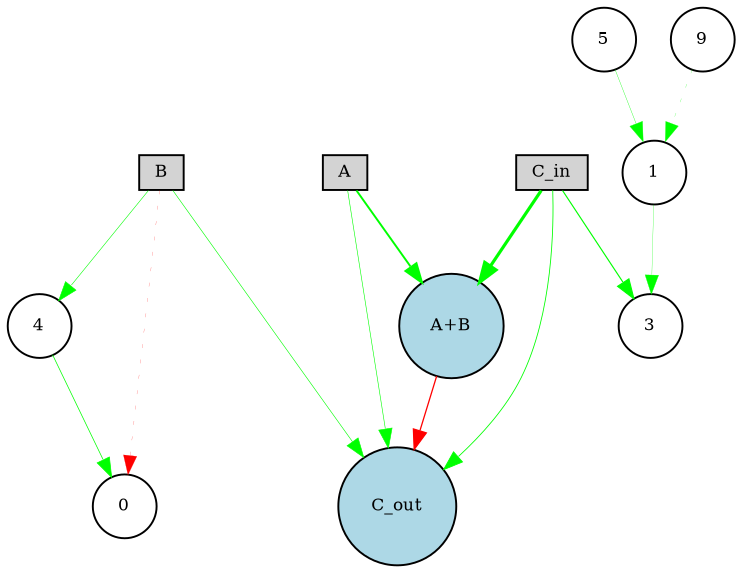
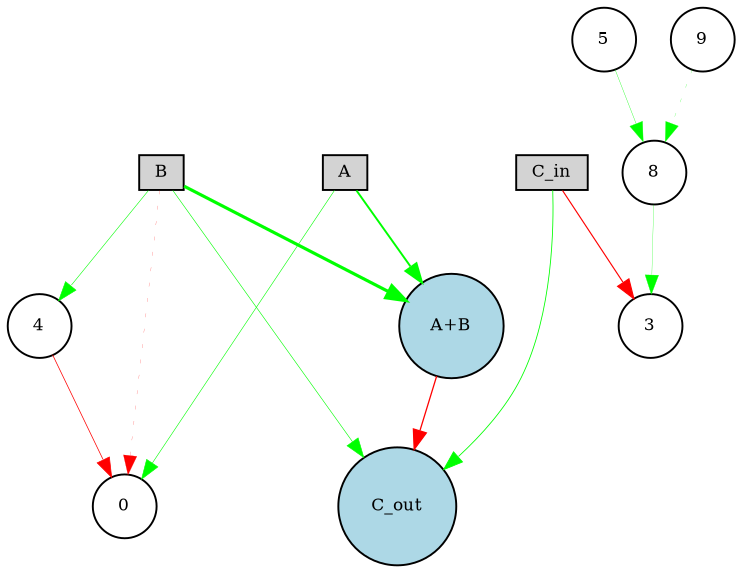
node "1": label "1" -> "8"
edge "C_in" -> "A+B": now "B" -> "A+B"
edge "C_in" -> "3": color green -> red
edge "A" -> "C_out": now "A" -> "0"
edge "4" -> "0": color green -> red
